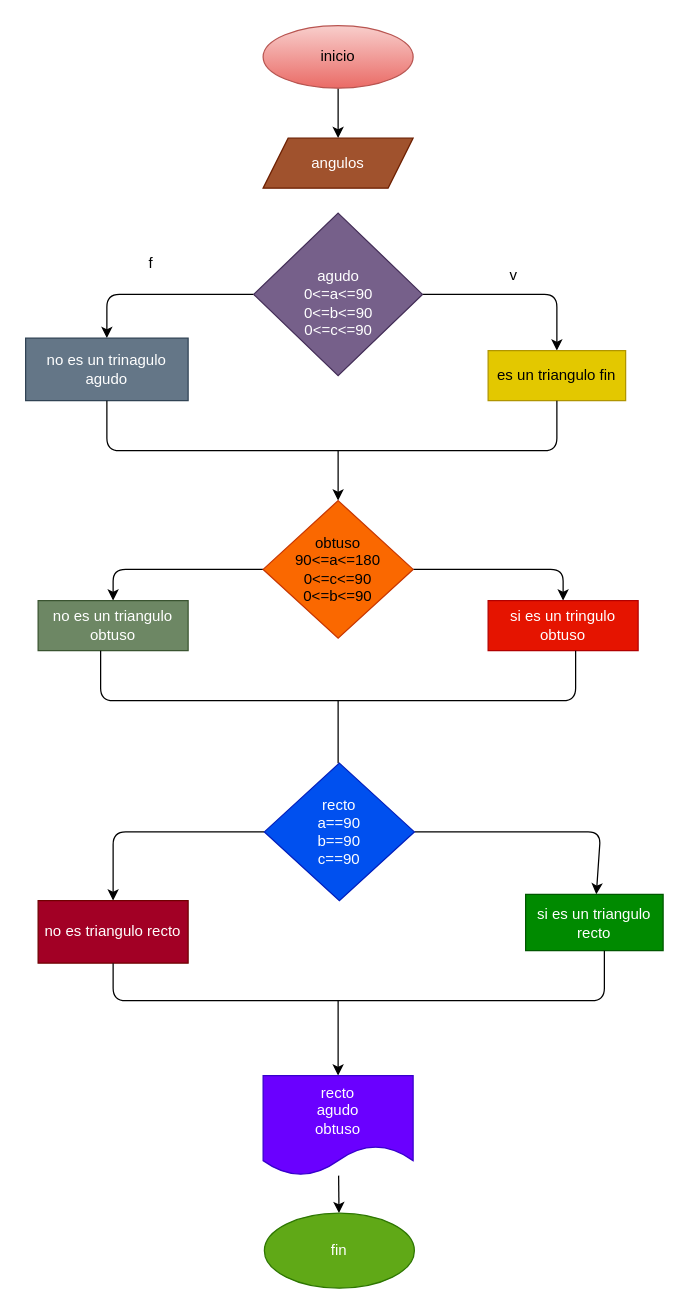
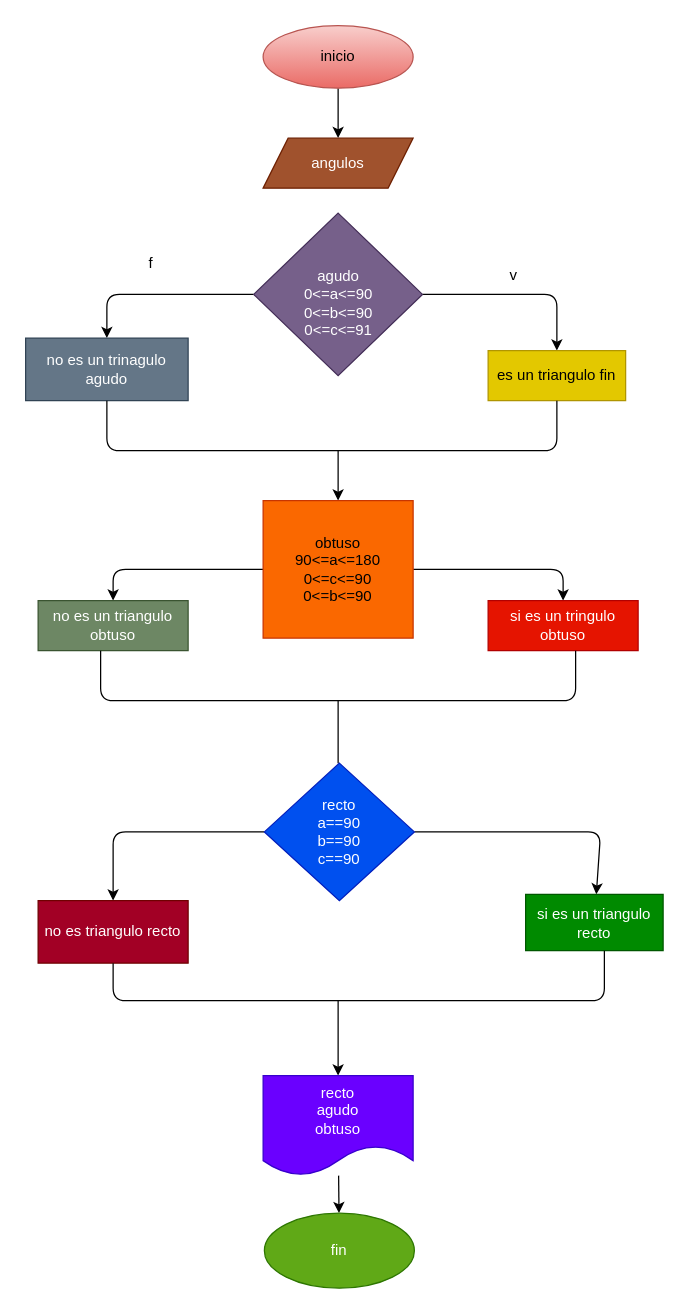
node "agudo 0<=a<=90 0<=b<=90 0<=c<=90": label "agudo 0<=a<=90 0<=b<=90 0<=c<=90" -> "agudo 0<=a<=90 0<=b<=90 0<=c<=91"
node "obtuso 90<=a<=180 0<=c<=90 0<=b<=90": shape diamond -> rectangle
